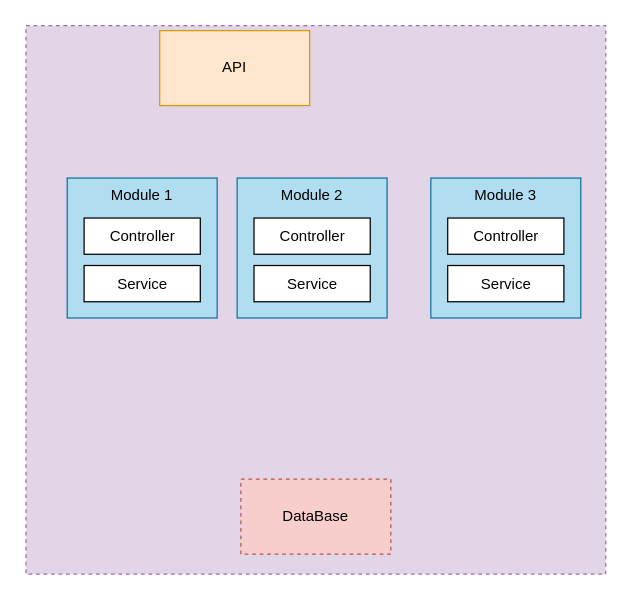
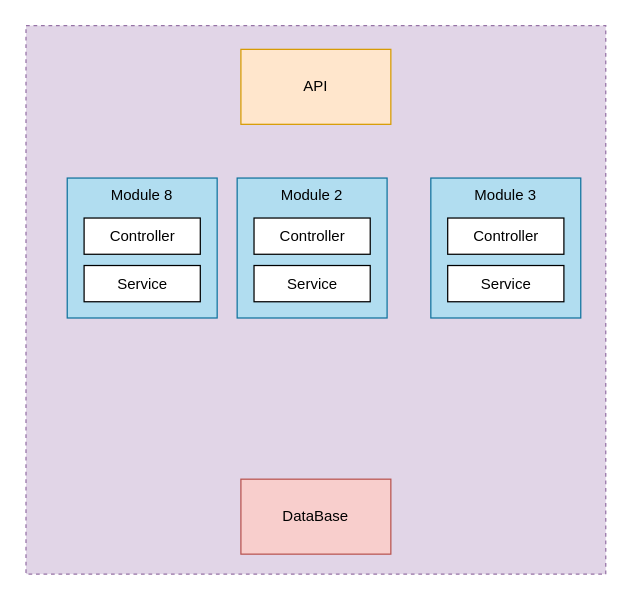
node "API": moved (234, 68) -> (316, 87)
node "Module 1": label "Module 1" -> "Module 8"
node "DataBase": style dashed -> solid
